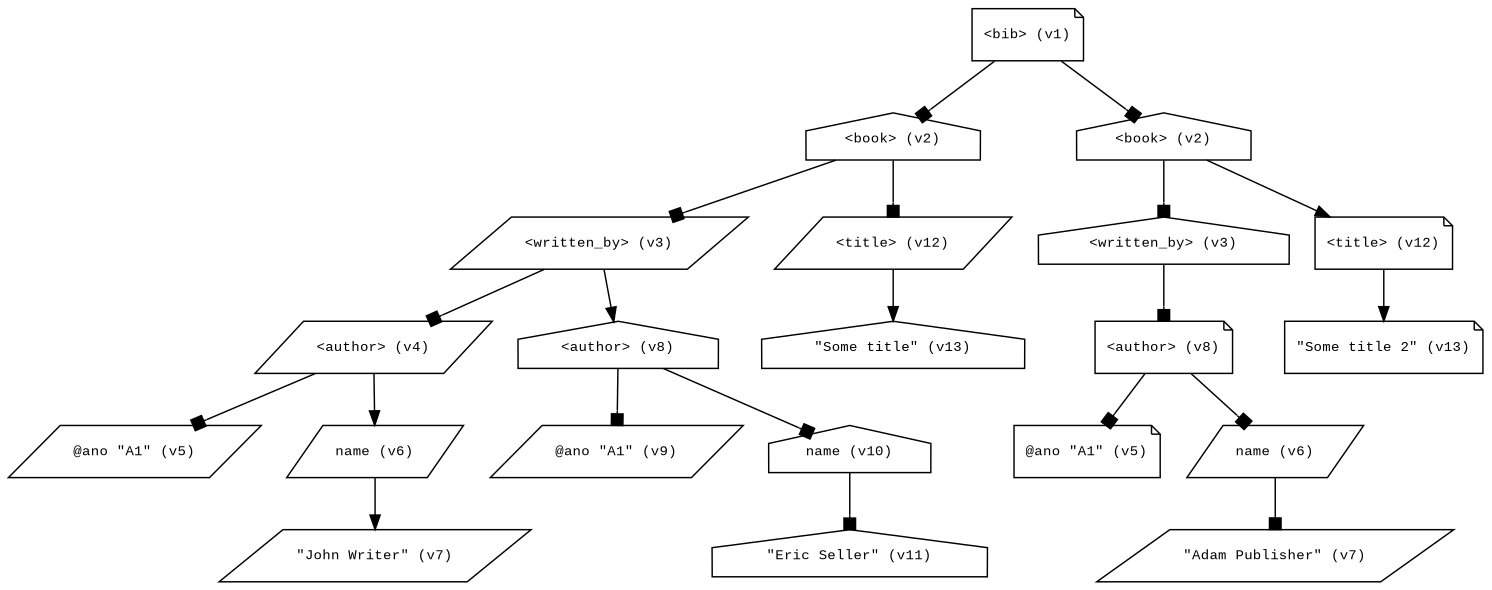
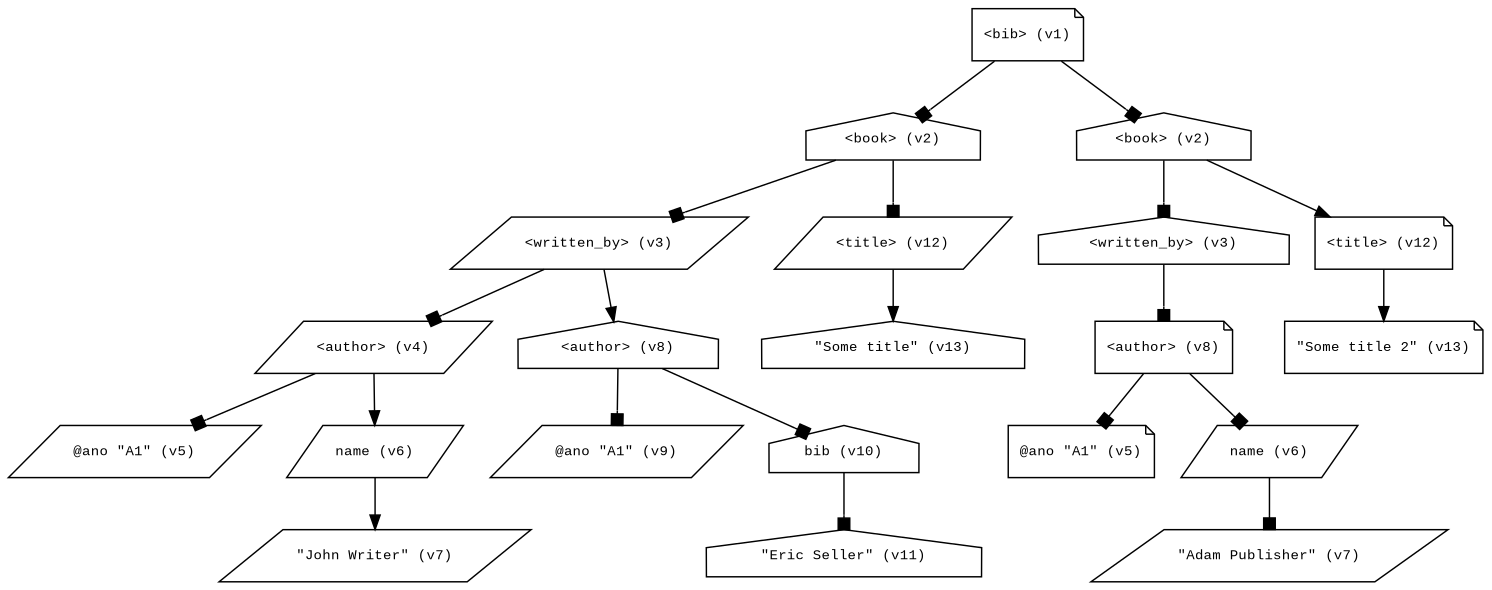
node "name (v10)": label "name (v10)" -> "bib (v10)"
